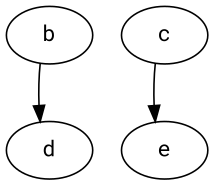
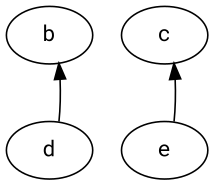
edge "b" -> "d": reversed
edge "c" -> "e": reversed
